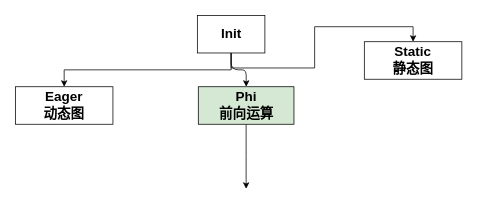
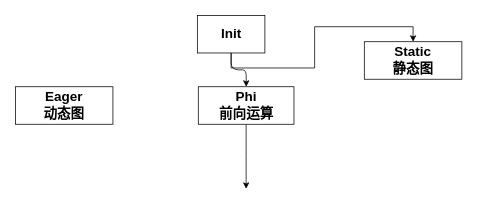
edge "Init" -> "Eager 动态图": removed
node "Phi 前向运算": fillcolor #d5e8d4 -> #ffffff
